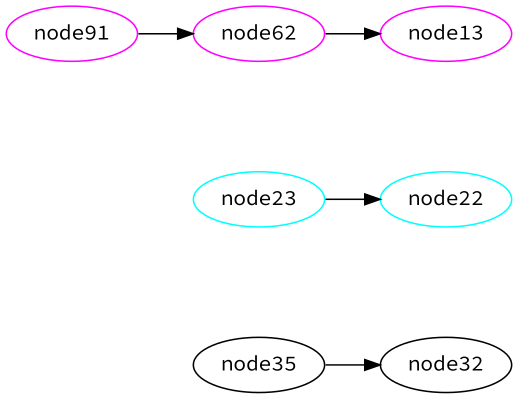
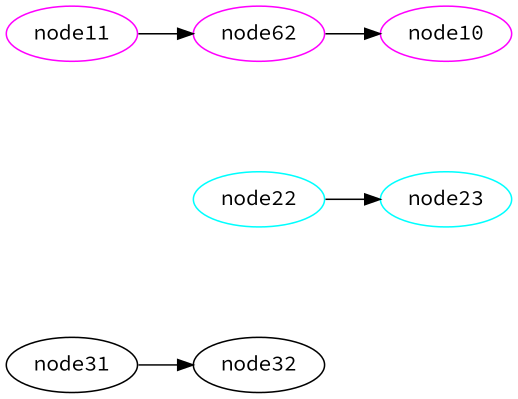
node "node91": label "node91" -> "node11"
node "node13": label "node13" -> "node10"
edge "node23" -> "node22": reversed
node "node35": label "node35" -> "node31"
